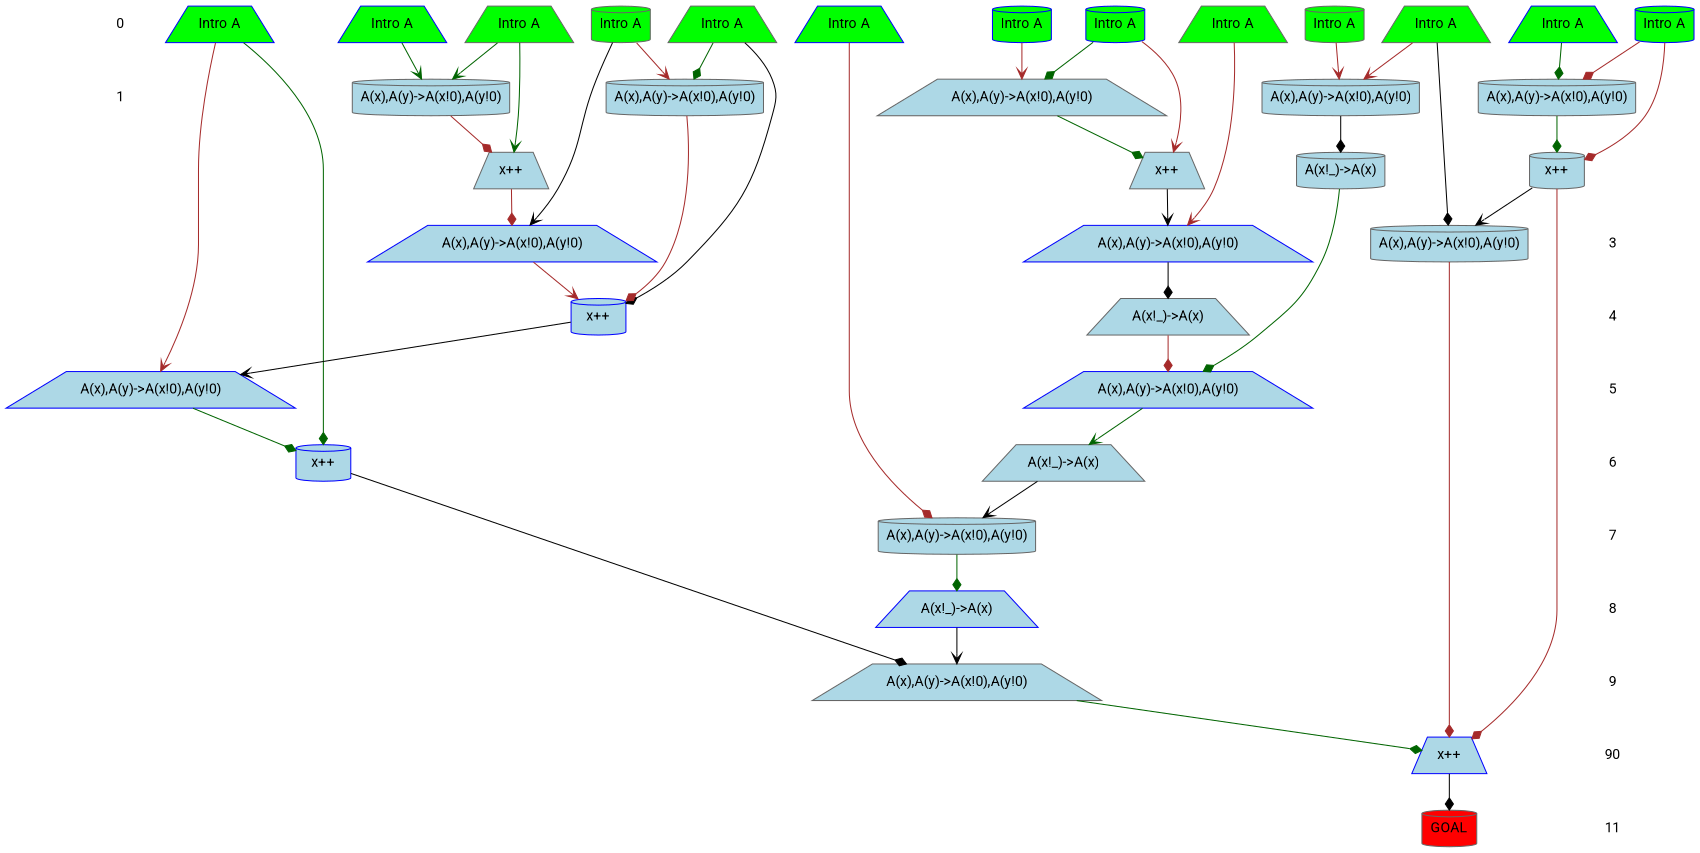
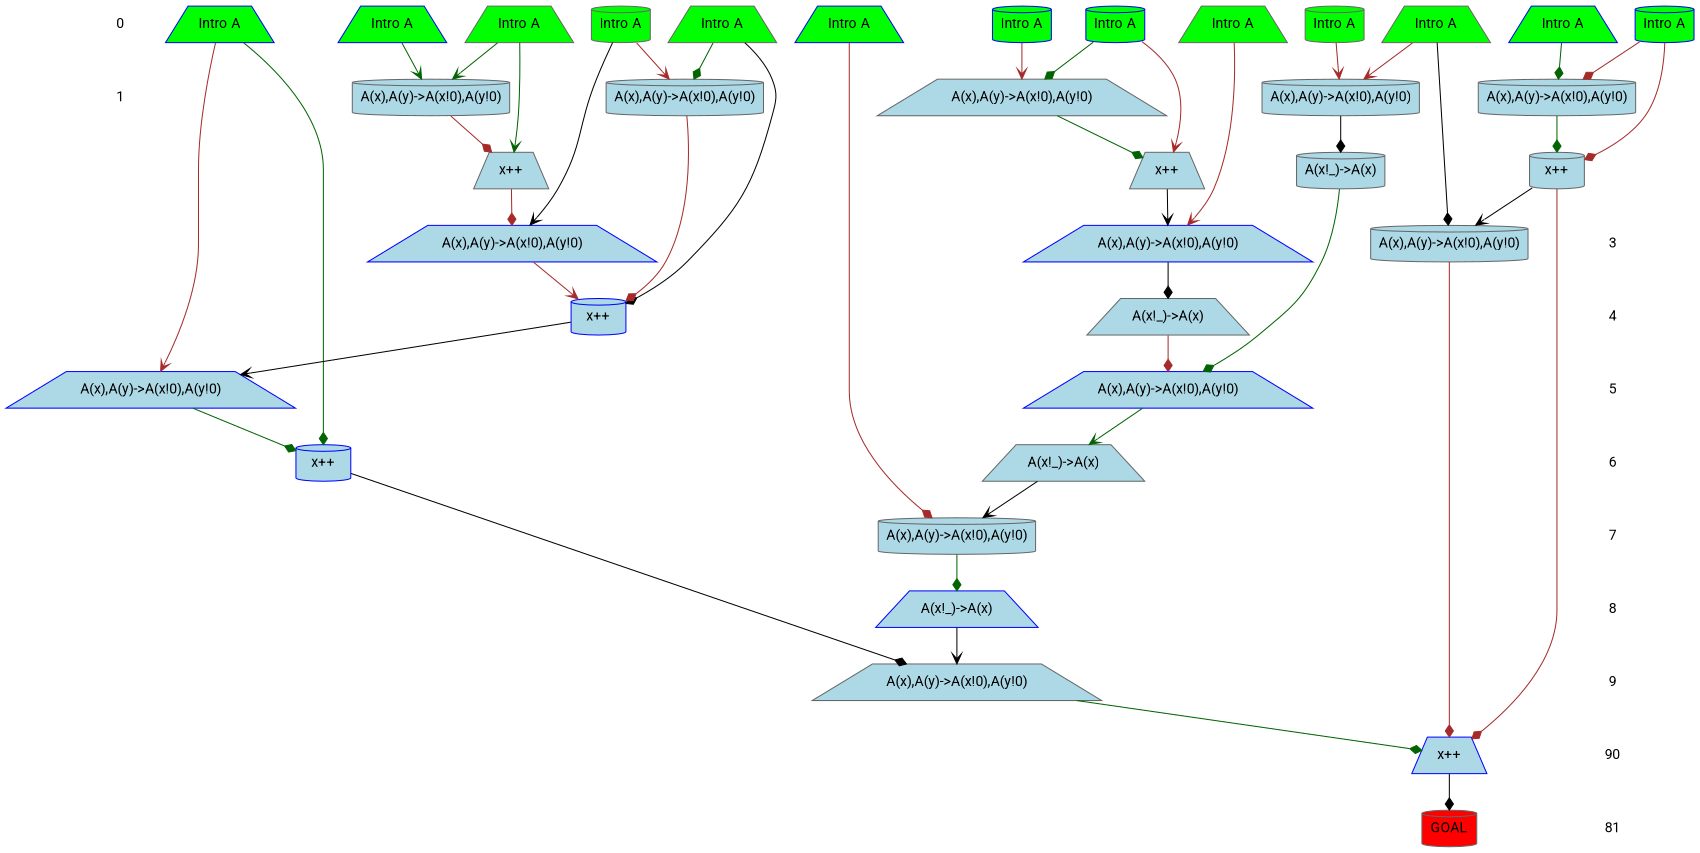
node "11": label "11" -> "81"
